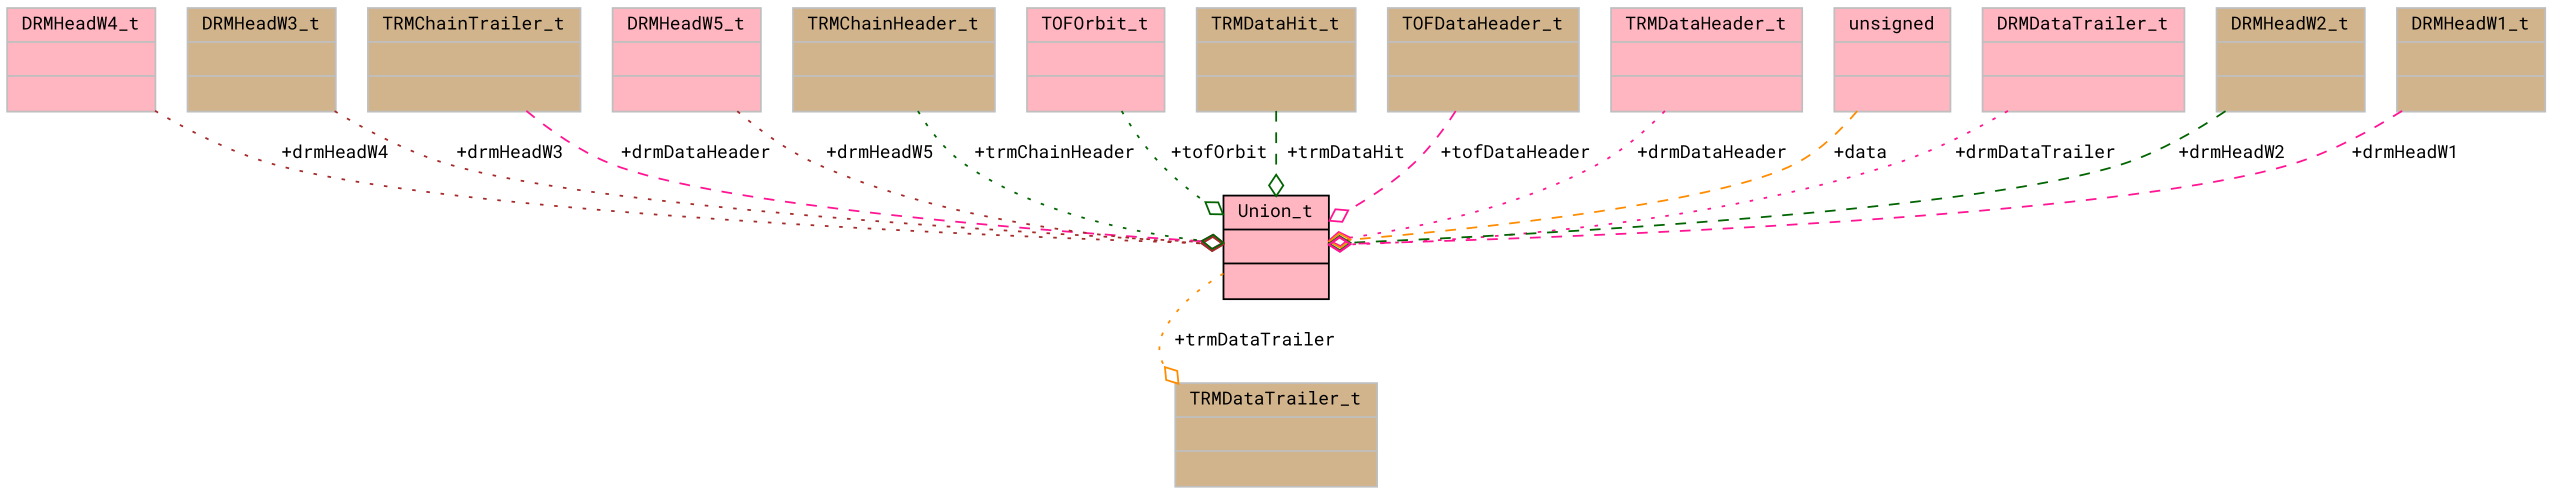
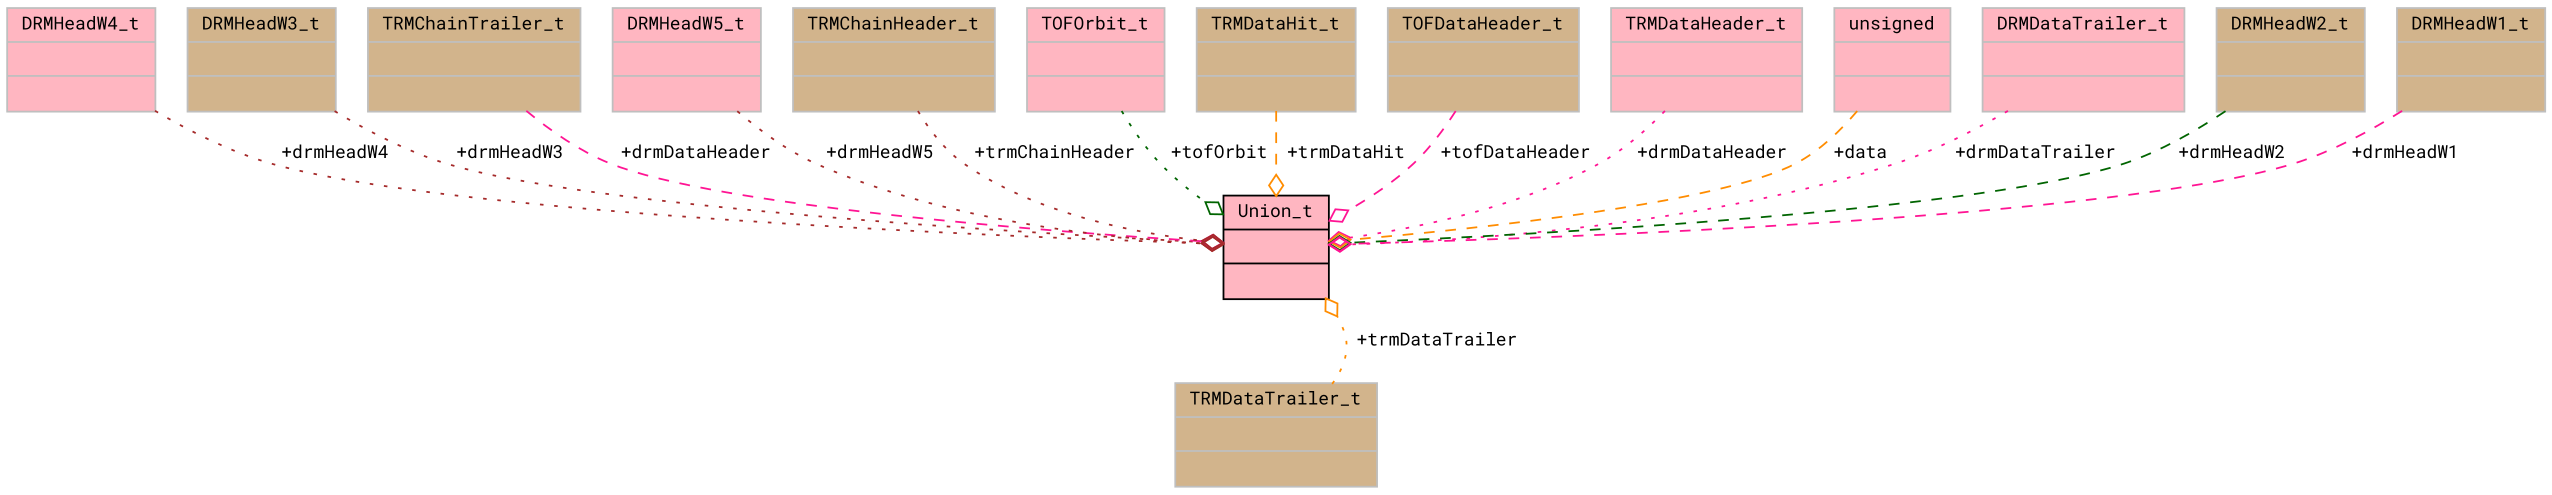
edge "TRMDataHit_t" -> "Union_t": color darkgreen -> darkorange
edge "TRMChainHeader_t" -> "Union_t": color darkgreen -> brown
edge "Union_t" -> "TRMDataTrailer_t": reversed
